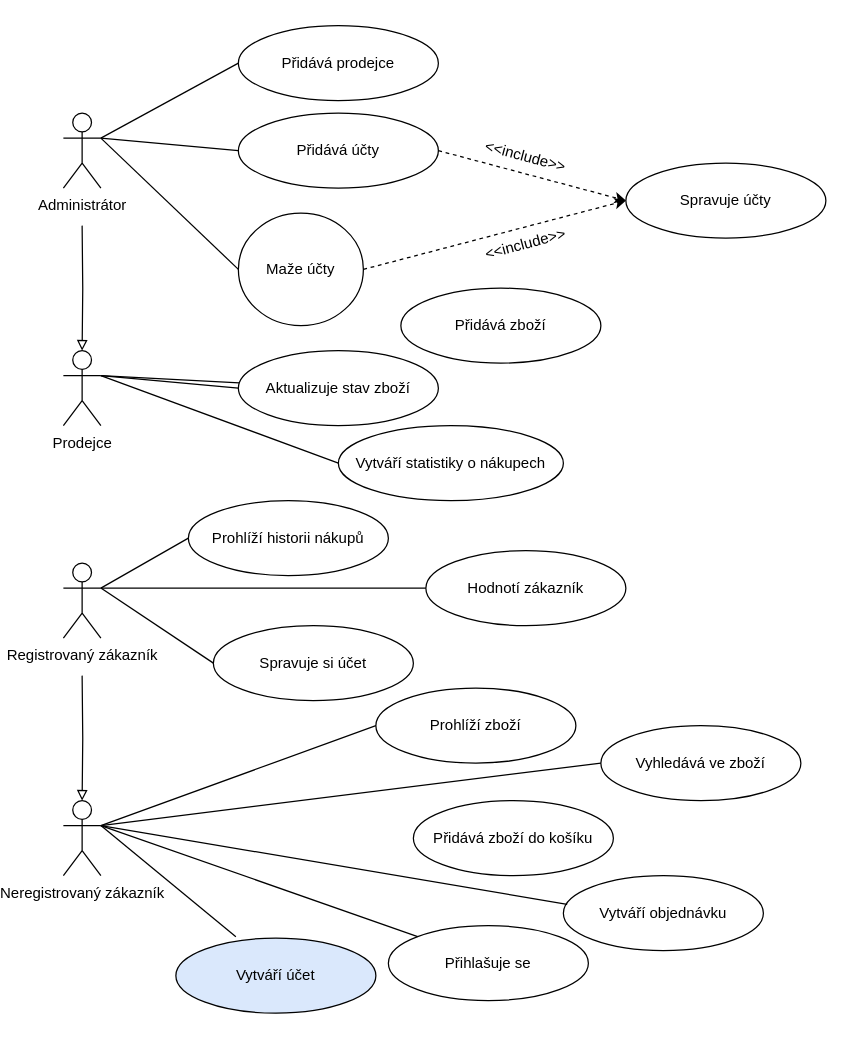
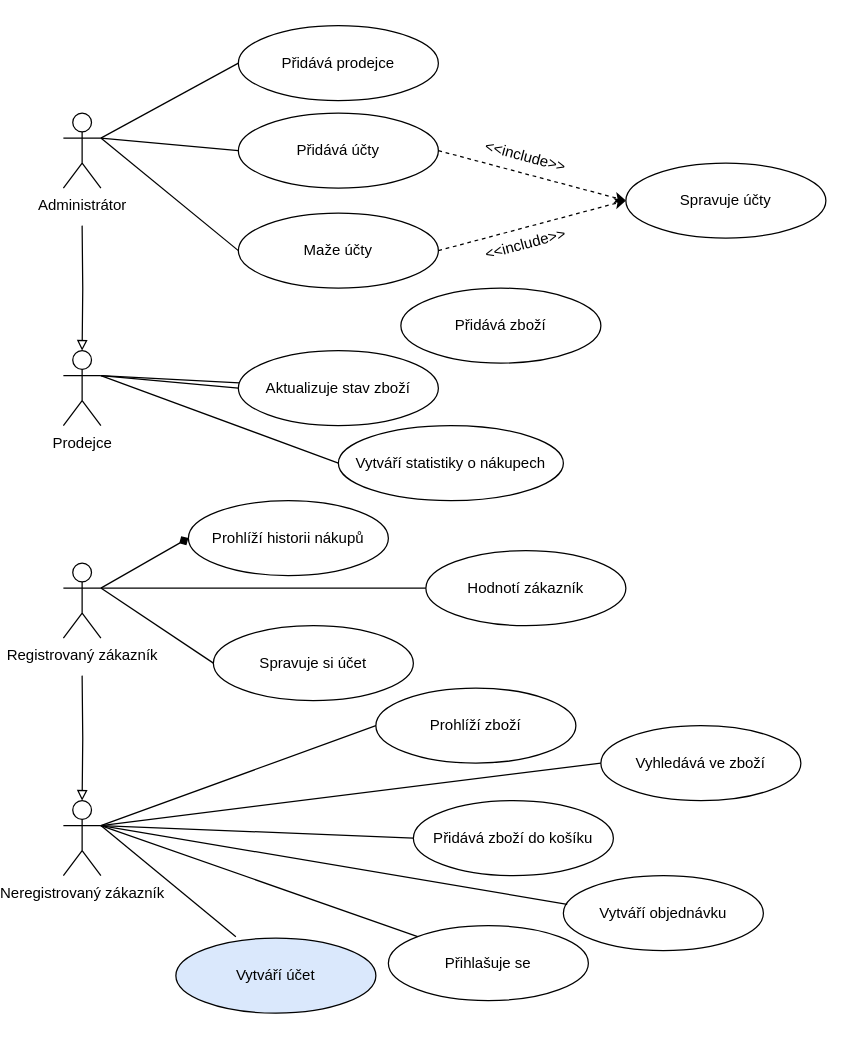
node "Maže účty": size 125x113 -> 200x75
edge "Prohlíží historii nákupů" -- "Registrovaný zákazník": arrowhead none -> diamond
edge "Neregistrovaný zákazník" -- "Přidává zboží do košíku": added
